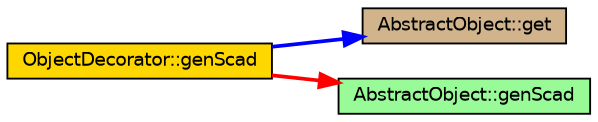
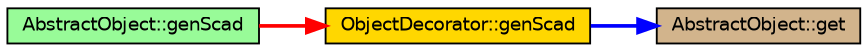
edge "ObjectDecorator::genScad" -> "AbstractObject::genScad": reversed
